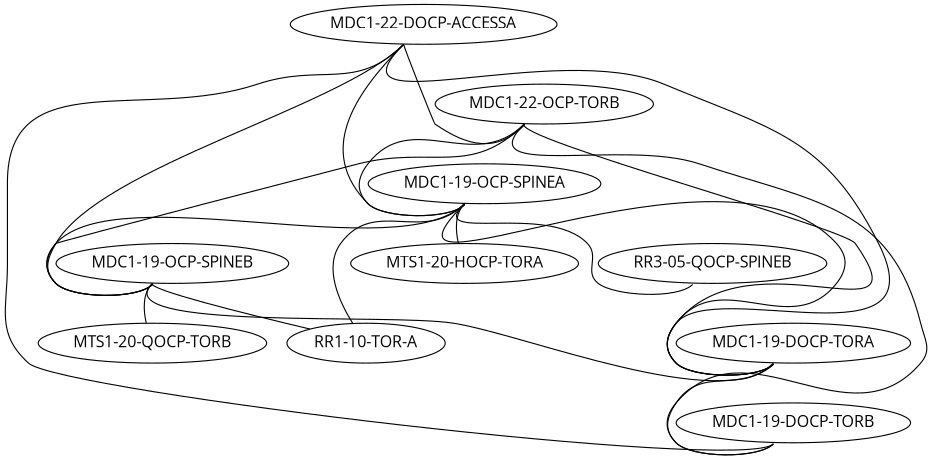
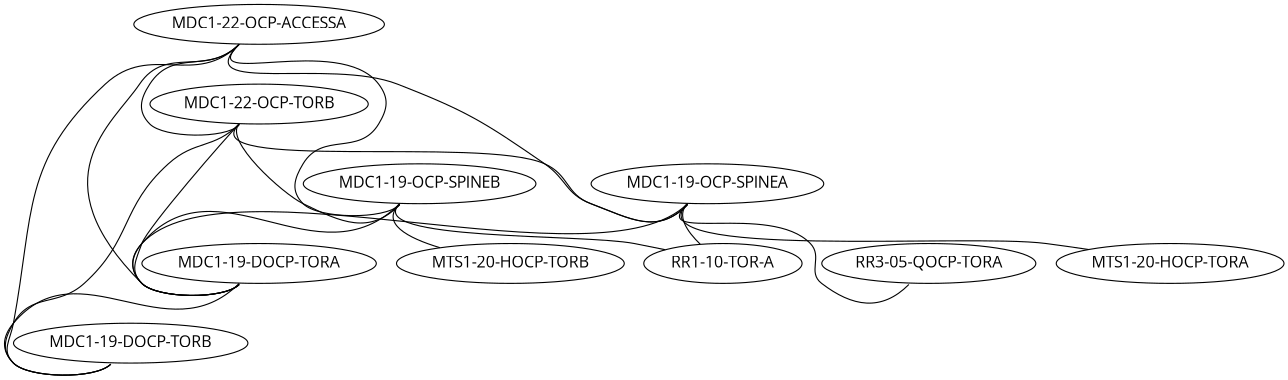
node "MDC1-22-DOCP-ACCESSA": label "MDC1-22-DOCP-ACCESSA" -> "MDC1-22-OCP-ACCESSA"
edge "MDC1-19-OCP-SPINEA" -- "MDC1-19-OCP-SPINEB": removed
node "RR3-05-QOCP-SPINEB": label "RR3-05-QOCP-SPINEB" -> "RR3-05-QOCP-TORA"
node "MTS1-20-QOCP-TORB": label "MTS1-20-QOCP-TORB" -> "MTS1-20-HOCP-TORB"
